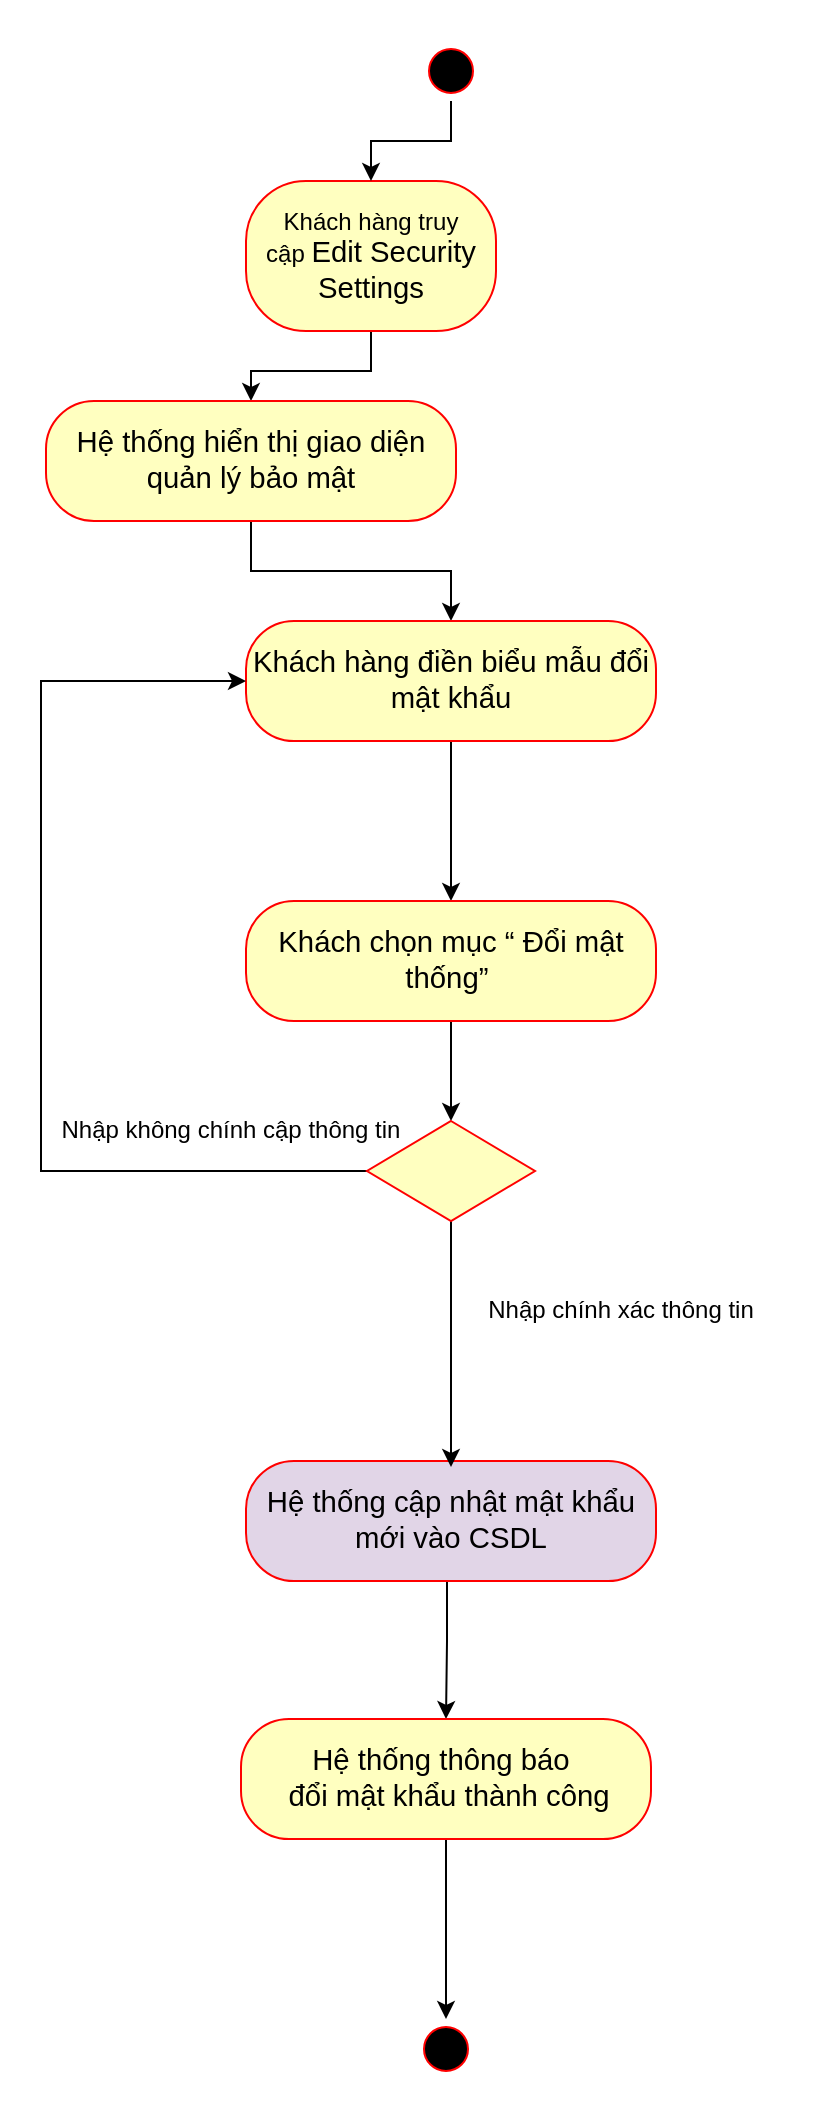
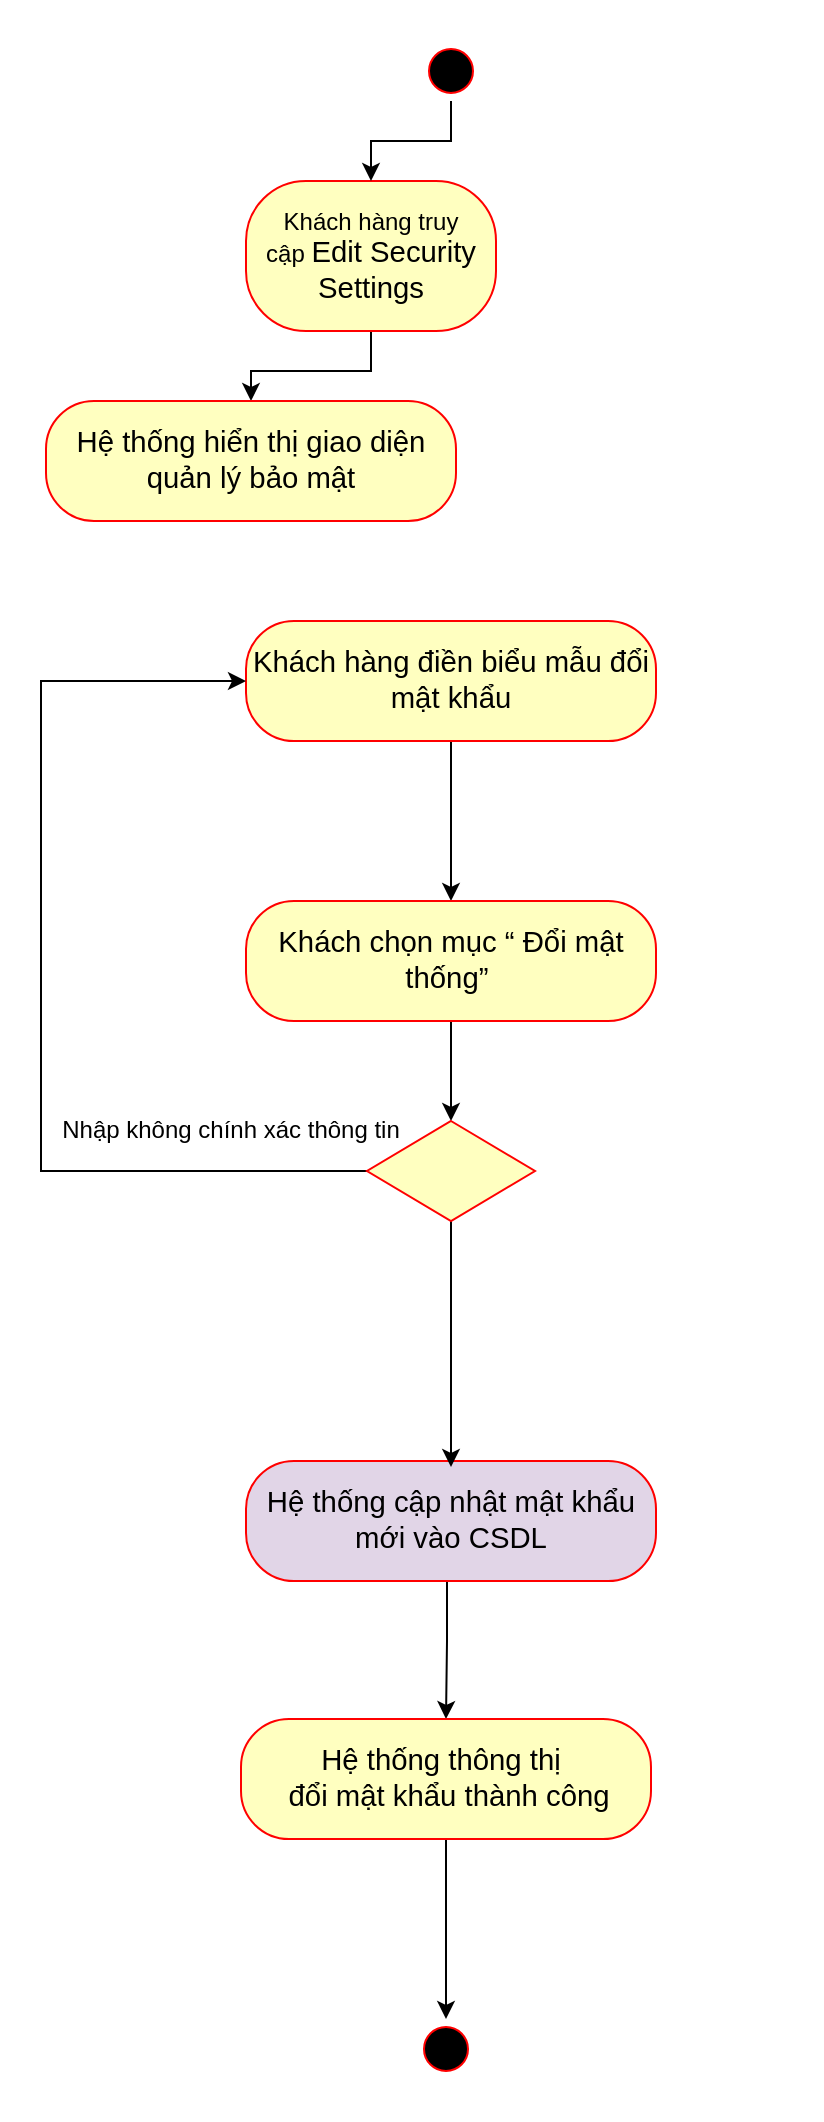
edge "Hệ thống hiển thị giao diện quản lý bảo mật" -> "Khách hàng điền biểu mẫu đổi mật khẩu": removed
node "Nhập không chính cập thông tin": label "Nhập không chính cập thông tin" -> "Nhập không chính xác thông tin"
node "Nhập chính xác thông tin": removed
node "Hệ thống thông báo đổi mật khẩu thành công": label "Hệ thống thông báo đổi mật khẩu thành công" -> "Hệ thống thông thị đổi mật khẩu thành công"
